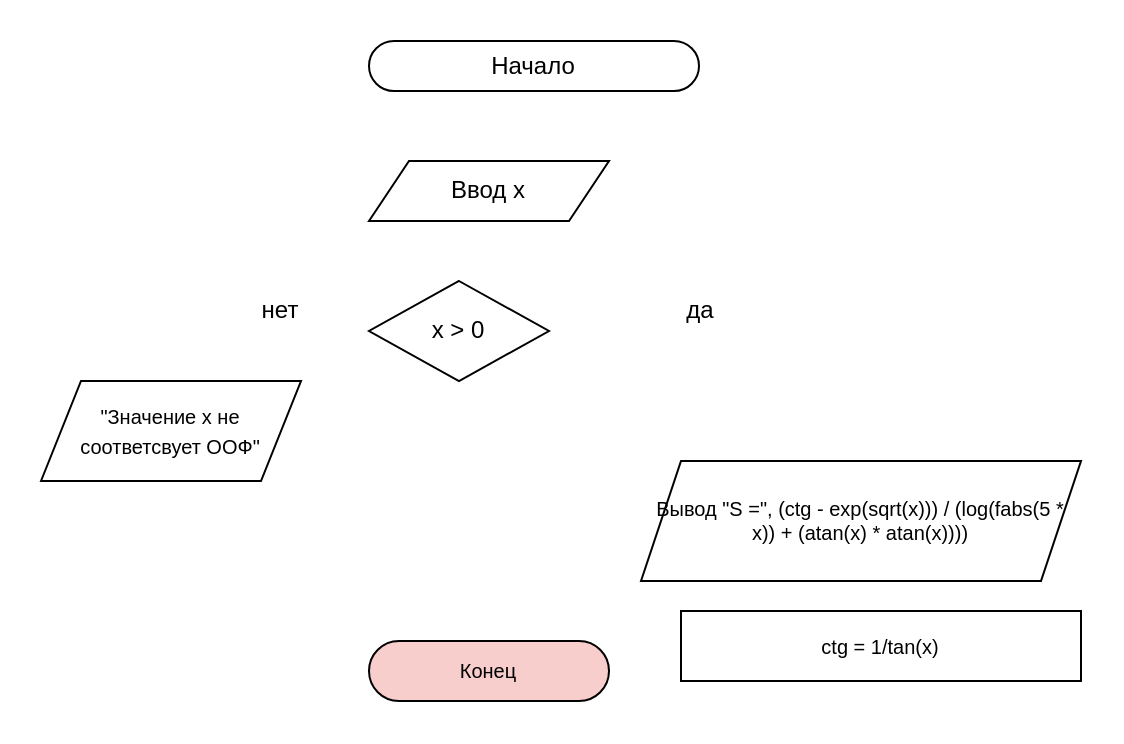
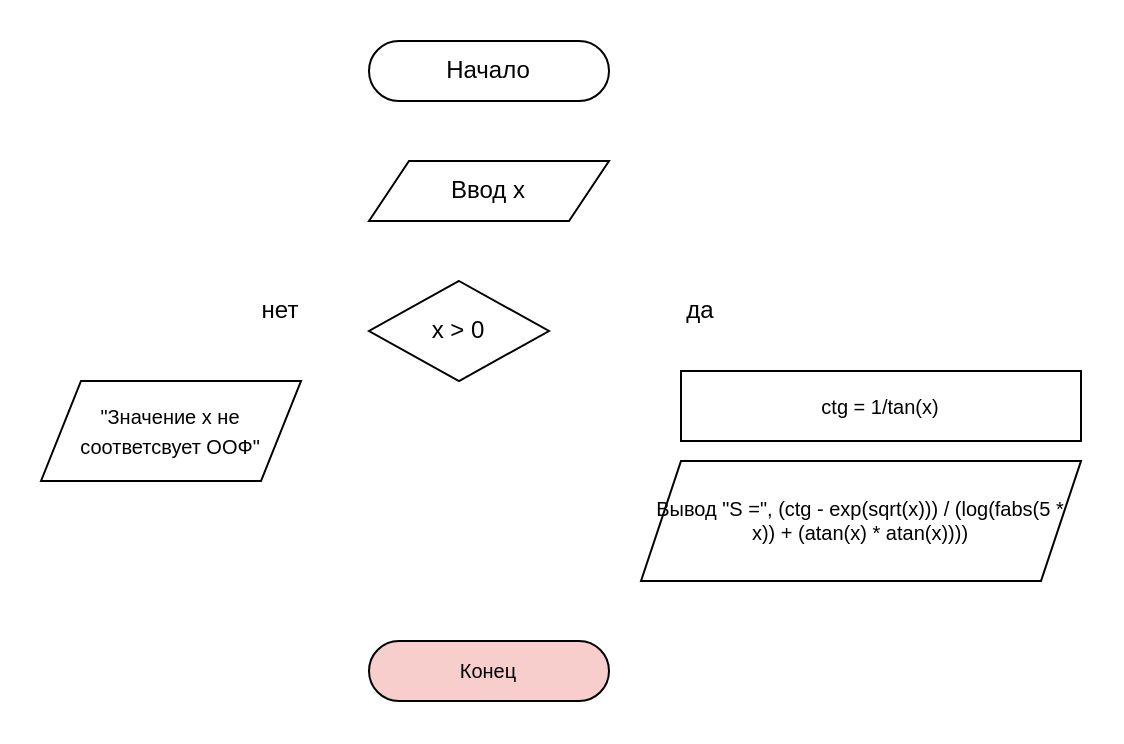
node "Начало": size 330x50 -> 240x60
node "ctg = 1/tan(x)": moved (881, 646) -> (881, 406)
